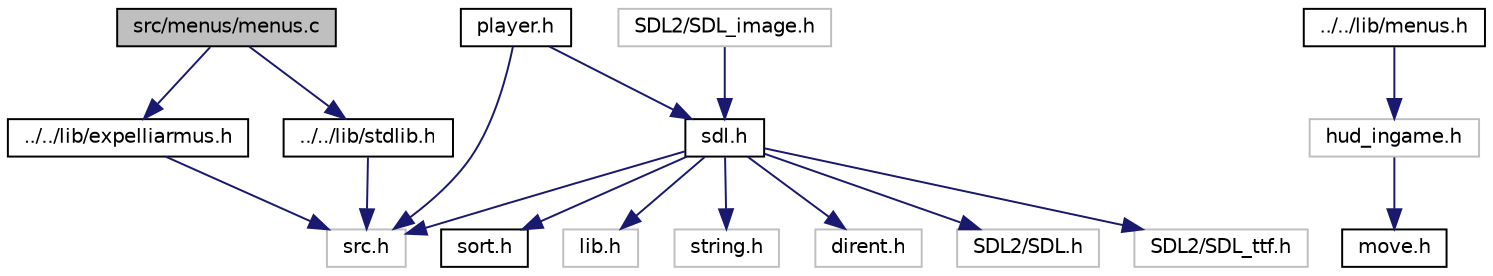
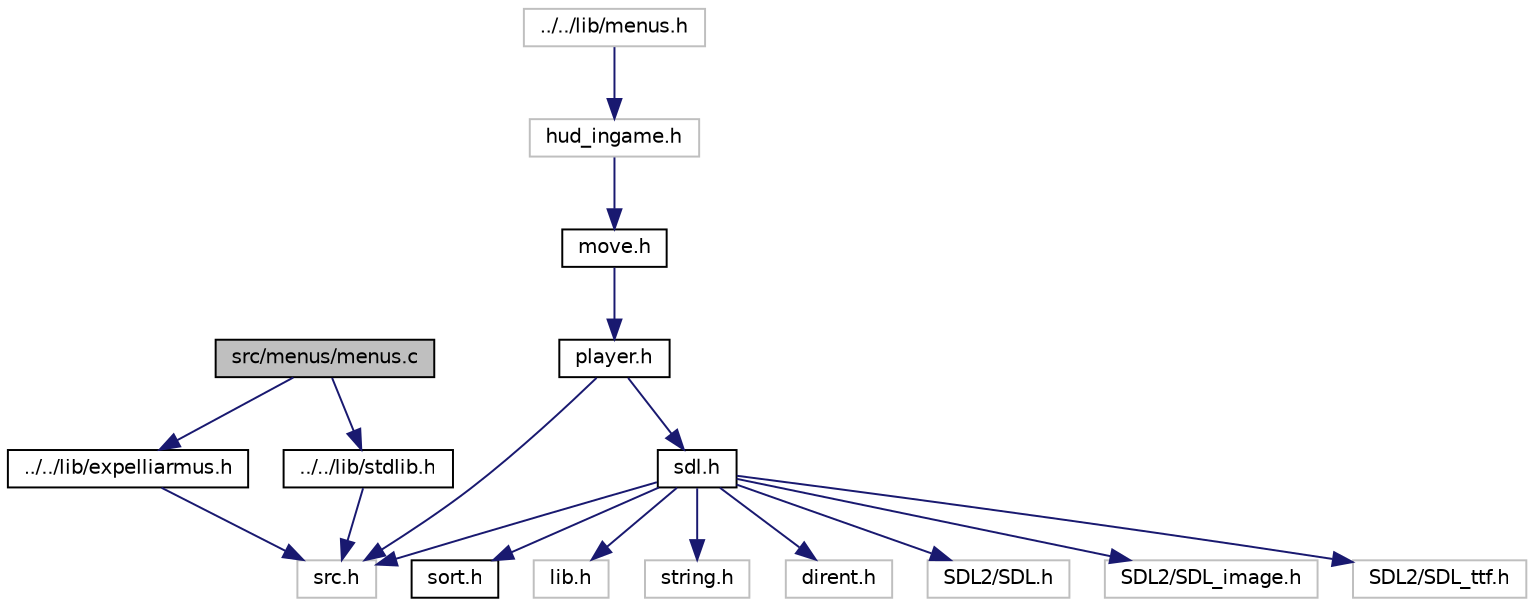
node "../../lib/menus.h": color black -> grey75
edge "SDL2/SDL_image.h" -> "sdl.h": reversed
edge "move.h" -> "player.h": added
